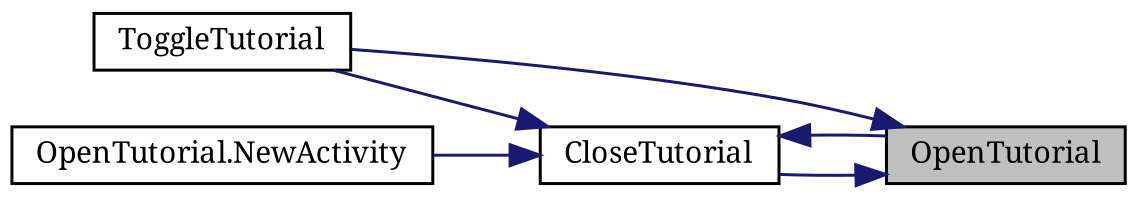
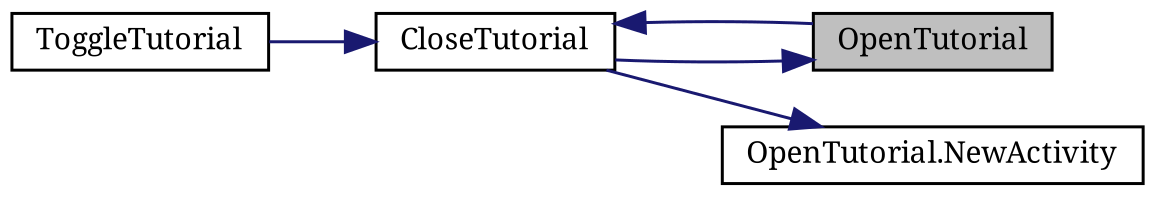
edge "ToggleTutorial" -> "OpenTutorial": removed
edge "OpenTutorial.NewActivity" -> "CloseTutorial": reversed
